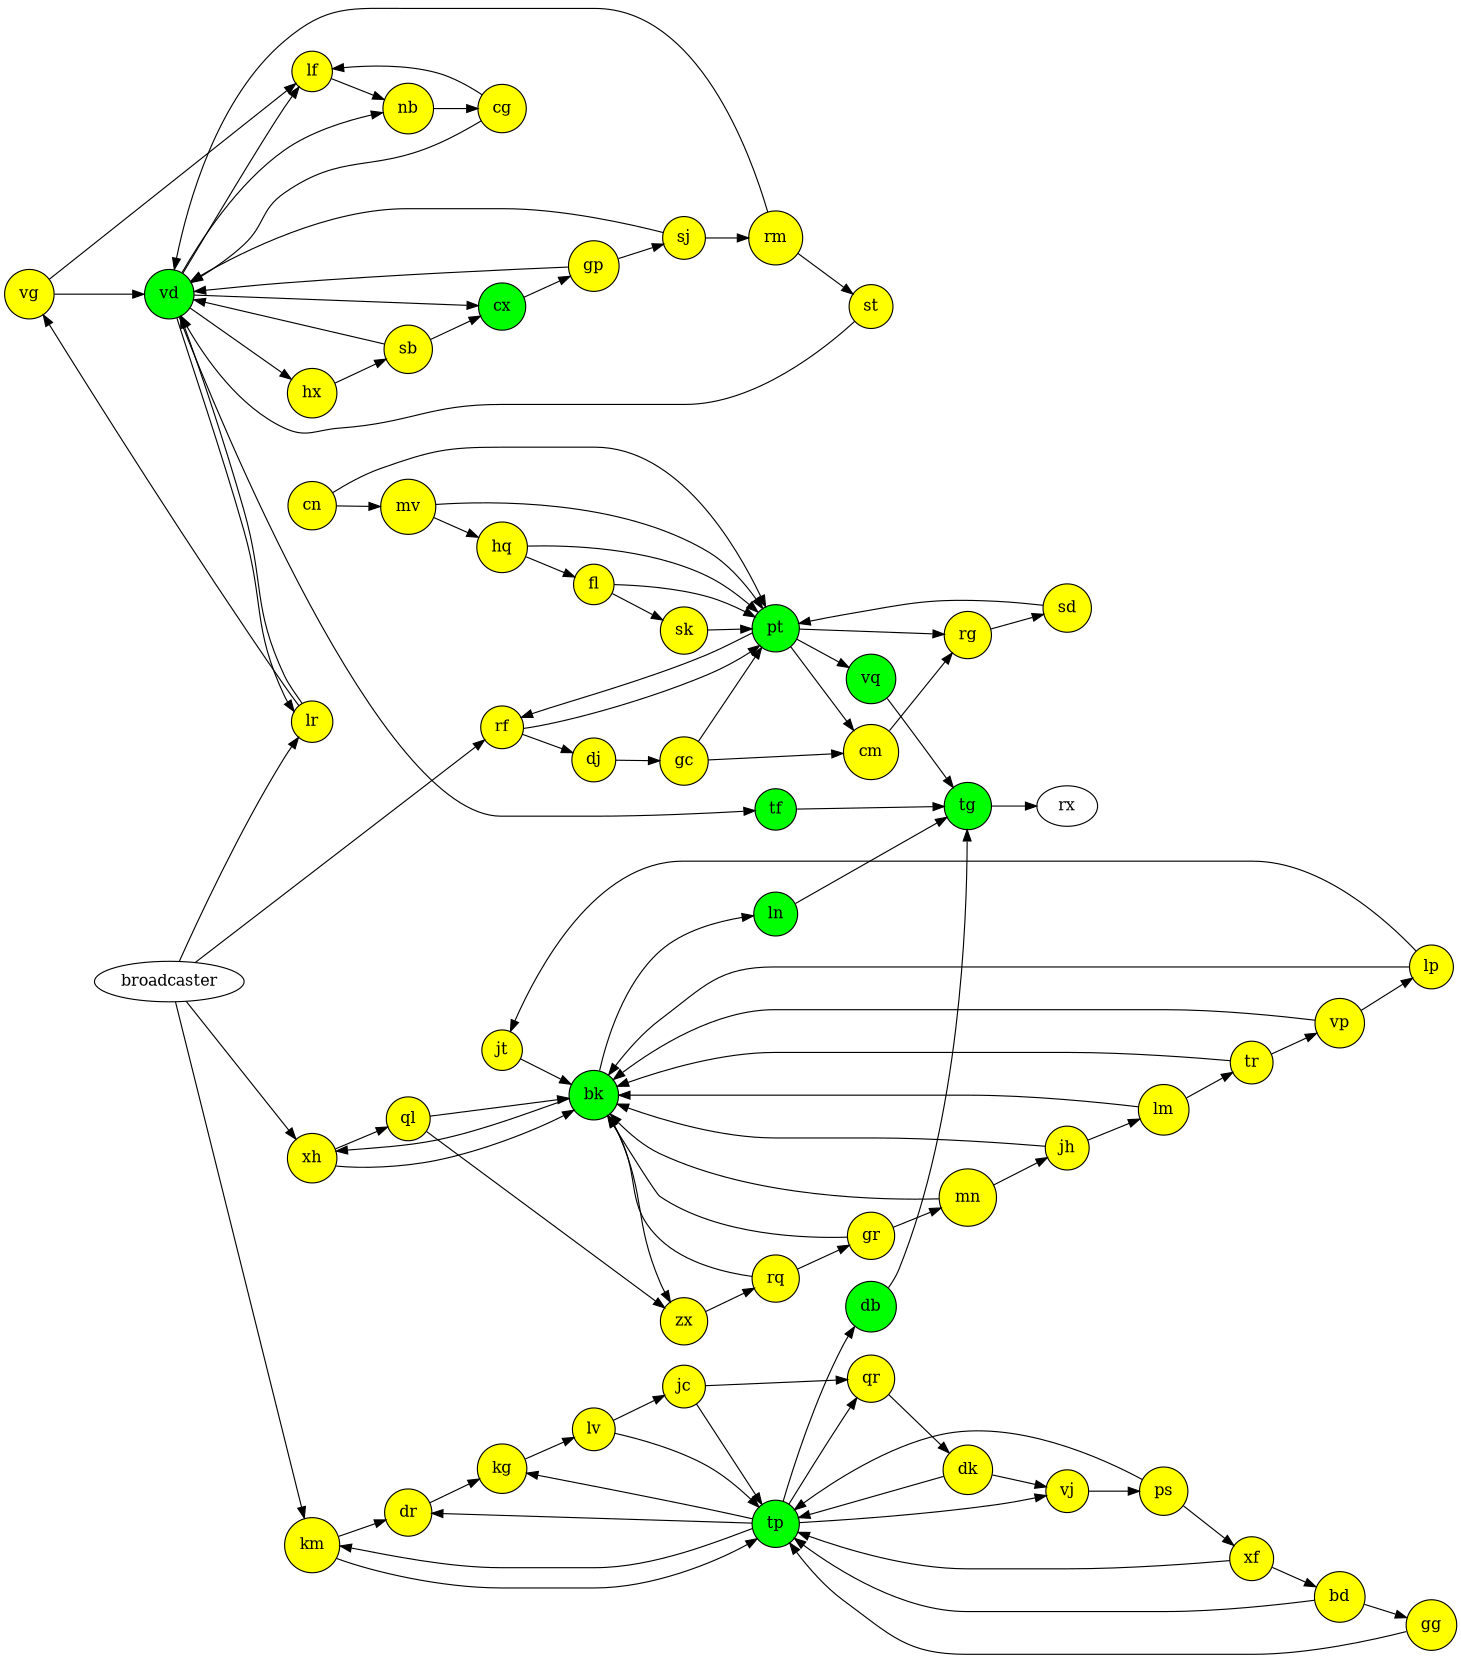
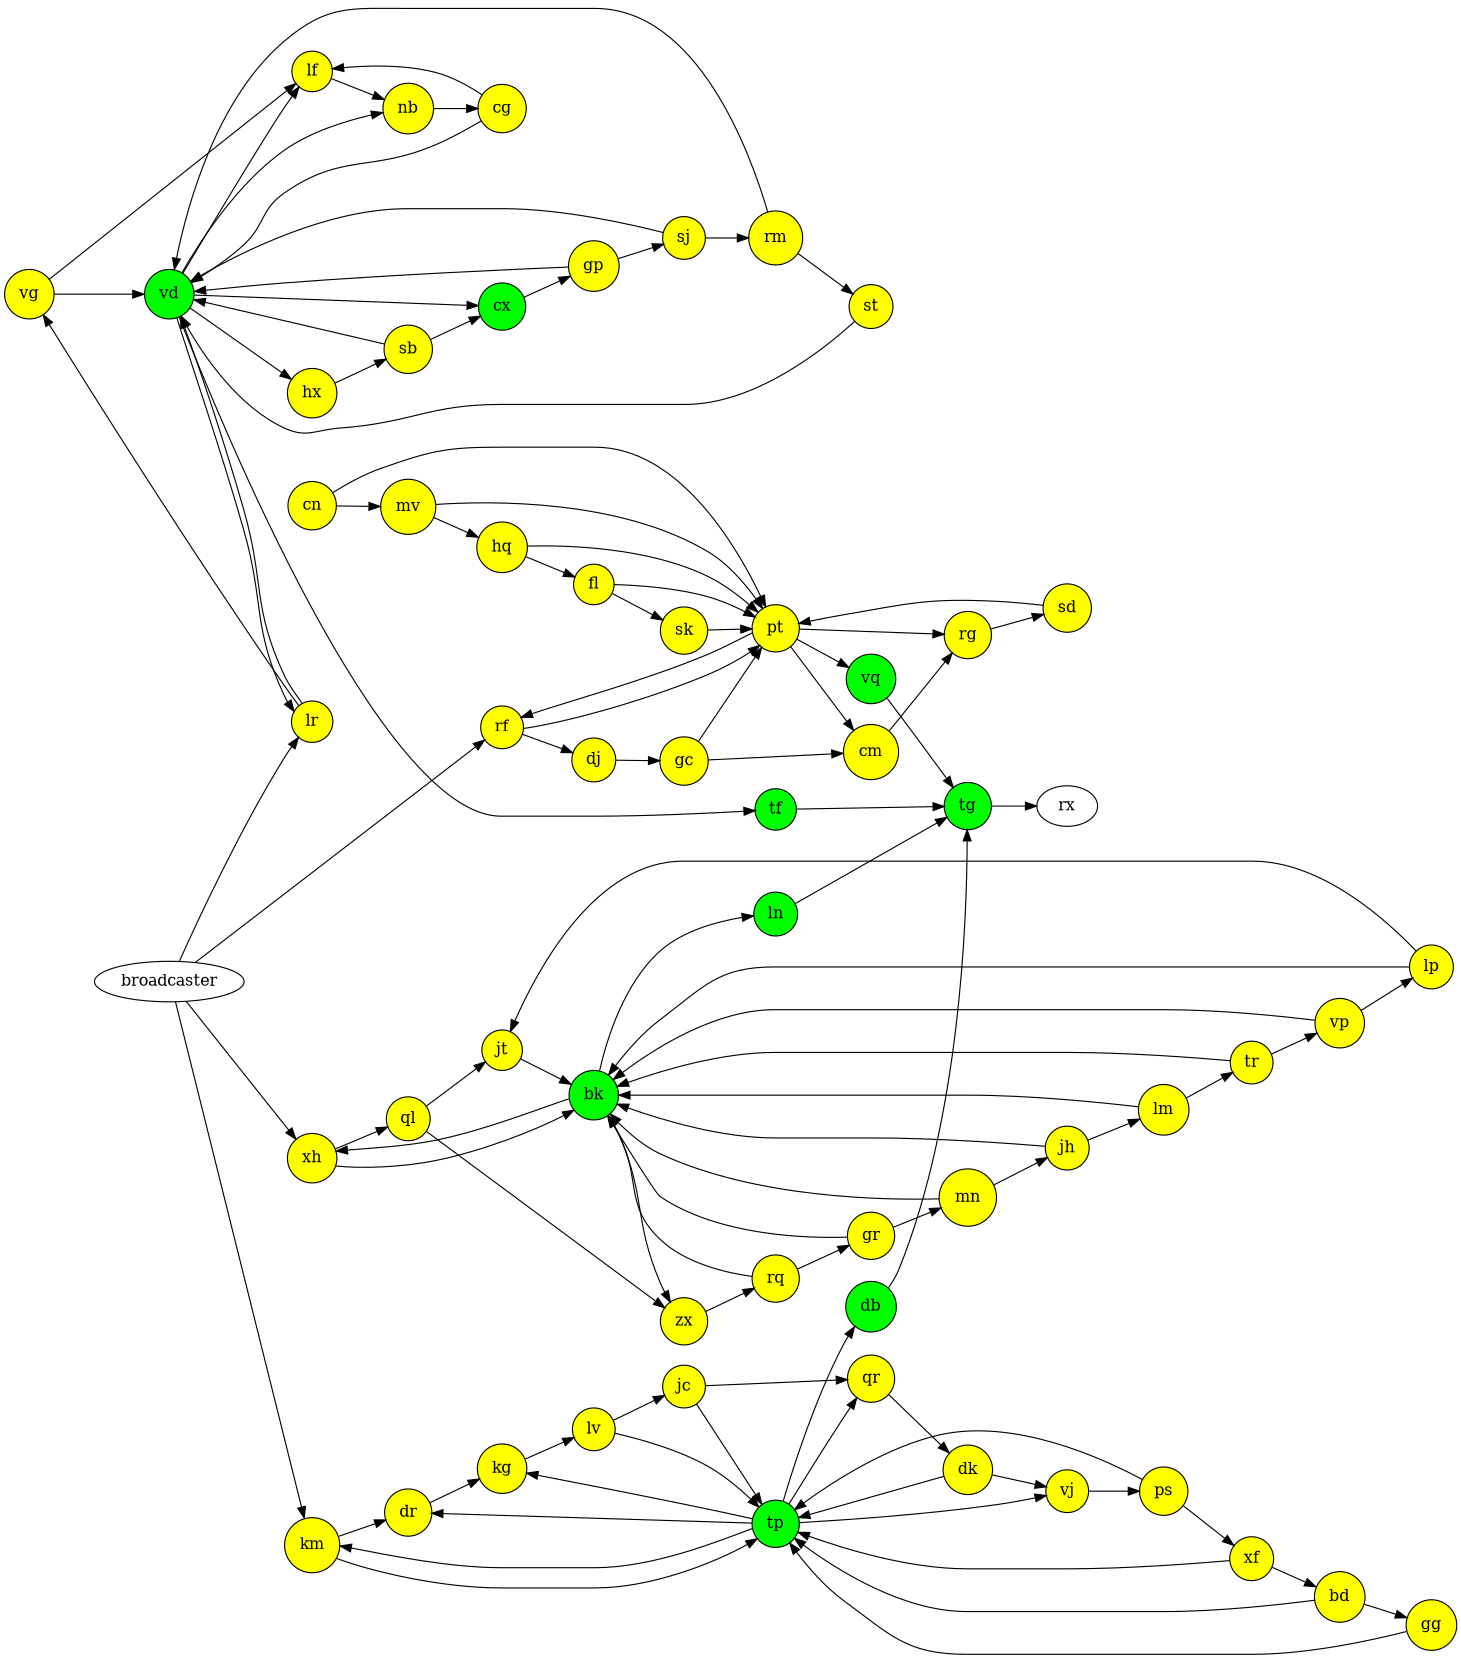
node "pt": fillcolor green -> yellow
edge "ql" -> "bk": now "ql" -> "jt"
